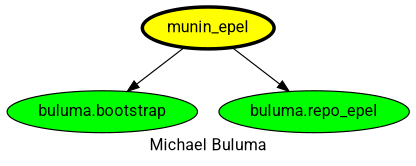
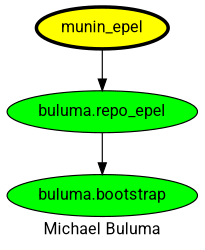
edge "munin_epel" -> "buluma.bootstrap": now "buluma.repo_epel" -> "buluma.bootstrap"
